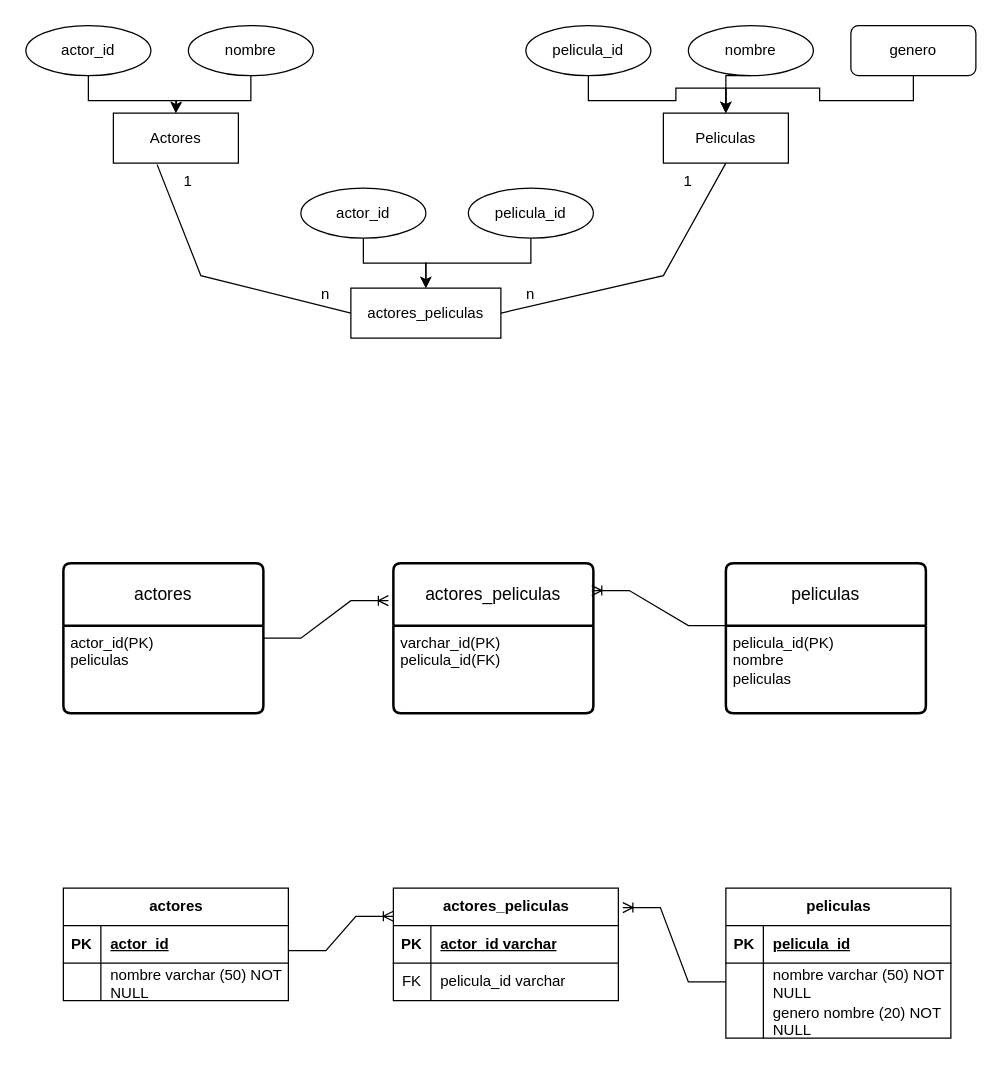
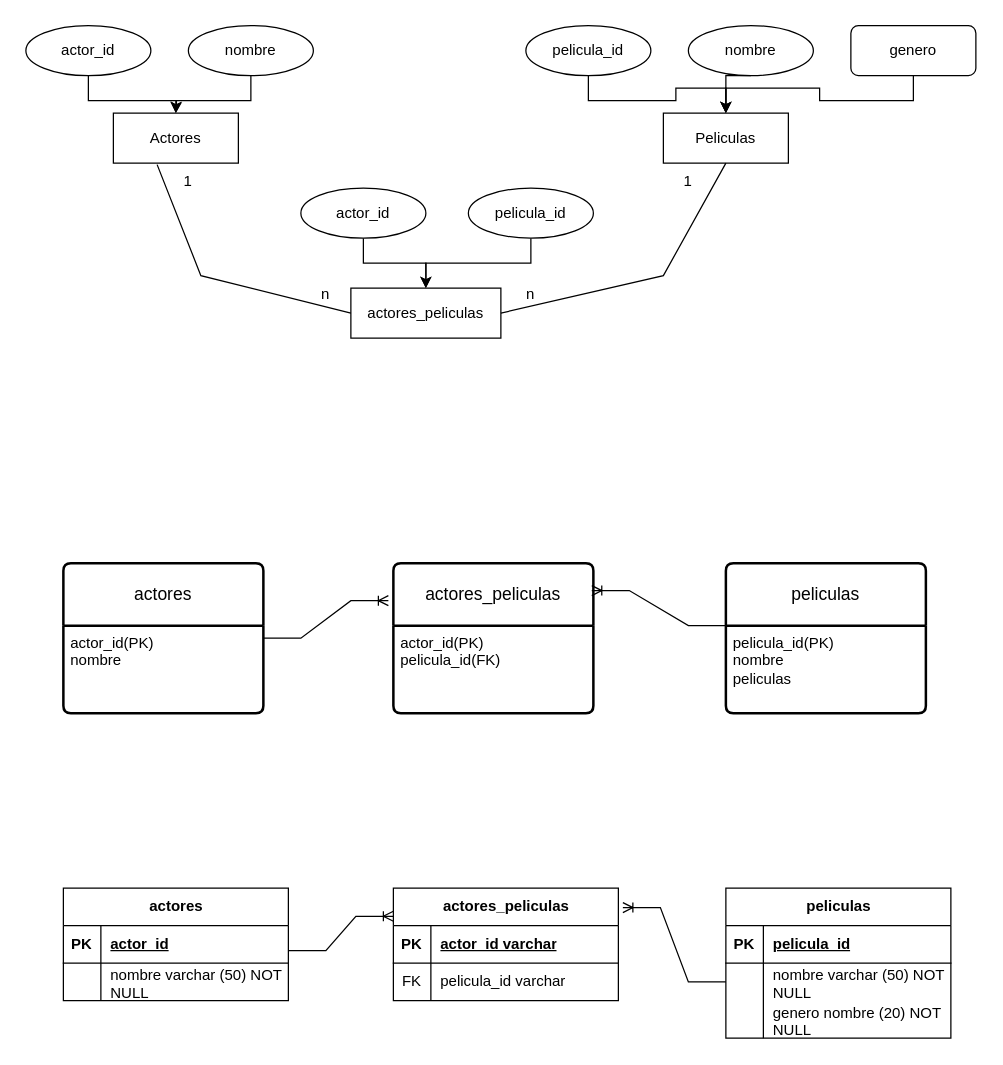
node "actor_id(PK) peliculas": label "actor_id(PK) peliculas" -> "actor_id(PK) nombre"
node "varchar_id(PK) pelicula_id(FK)": label "varchar_id(PK) pelicula_id(FK)" -> "actor_id(PK) pelicula_id(FK)"
